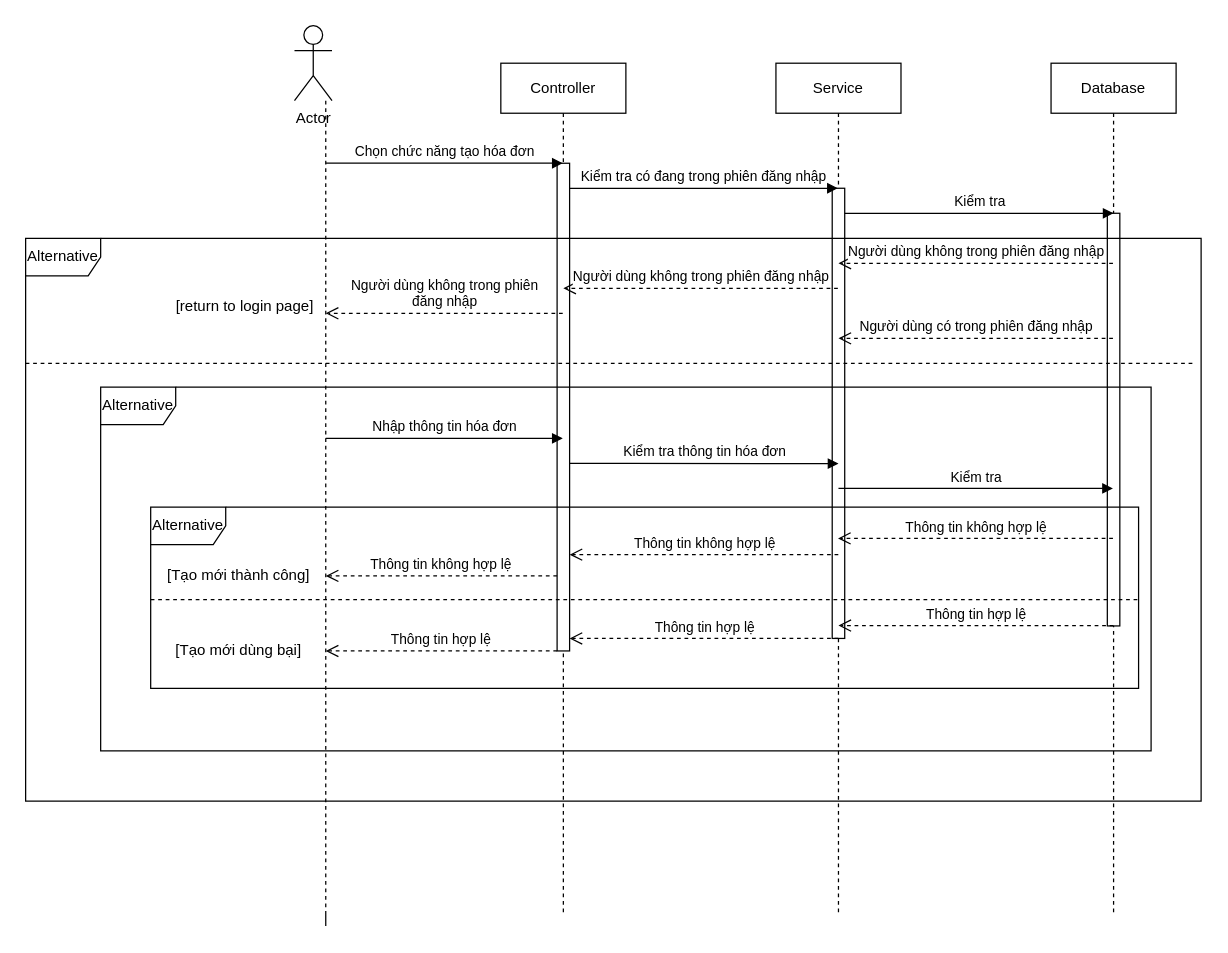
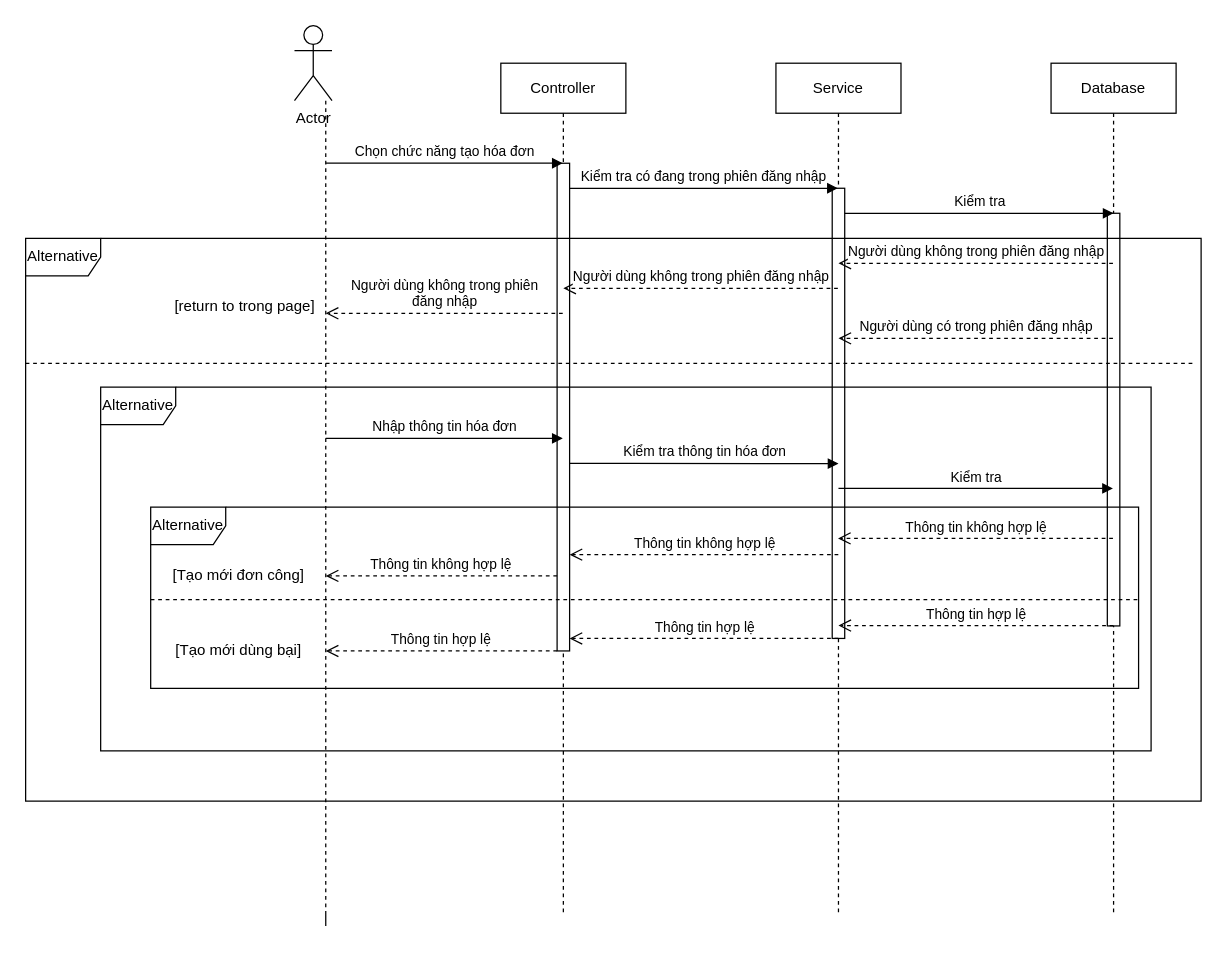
node "[return to login page]": label "[return to login page]" -> "[return to trong page]"
node "[Tạo mới thành công]": label "[Tạo mới thành công]" -> "[Tạo mới đơn công]"
